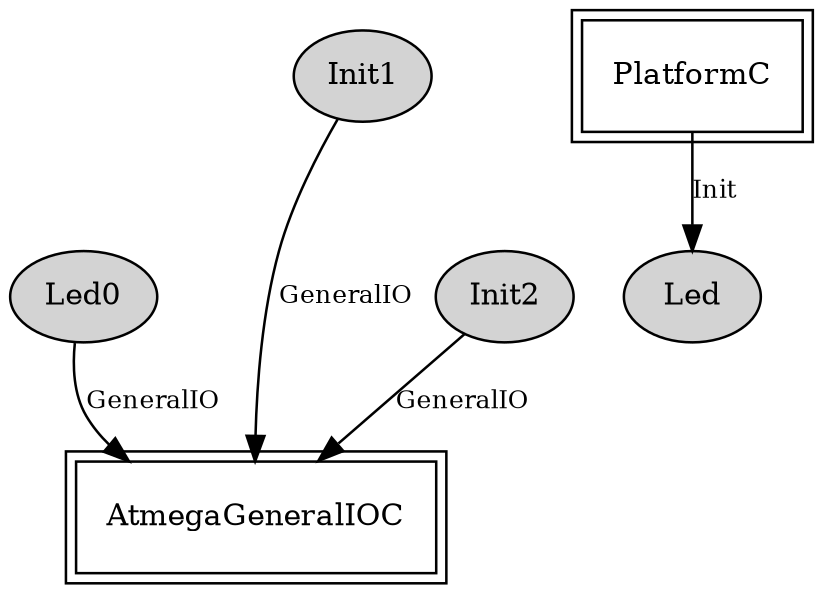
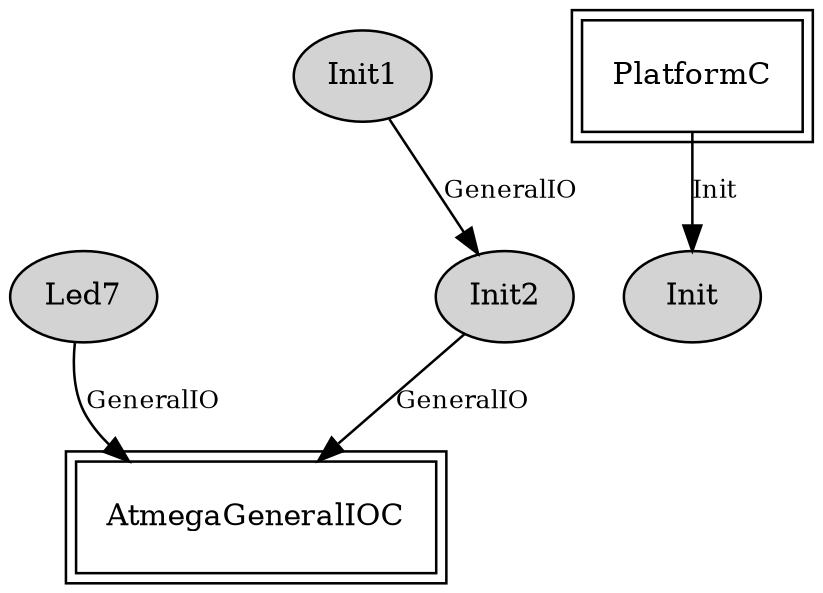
edge "Init1" -> "AtmegaGeneralIOC": now "Init1" -> "Init2"
node "Led0": label "Led0" -> "Led7"
node "Led": label "Led" -> "Init"
